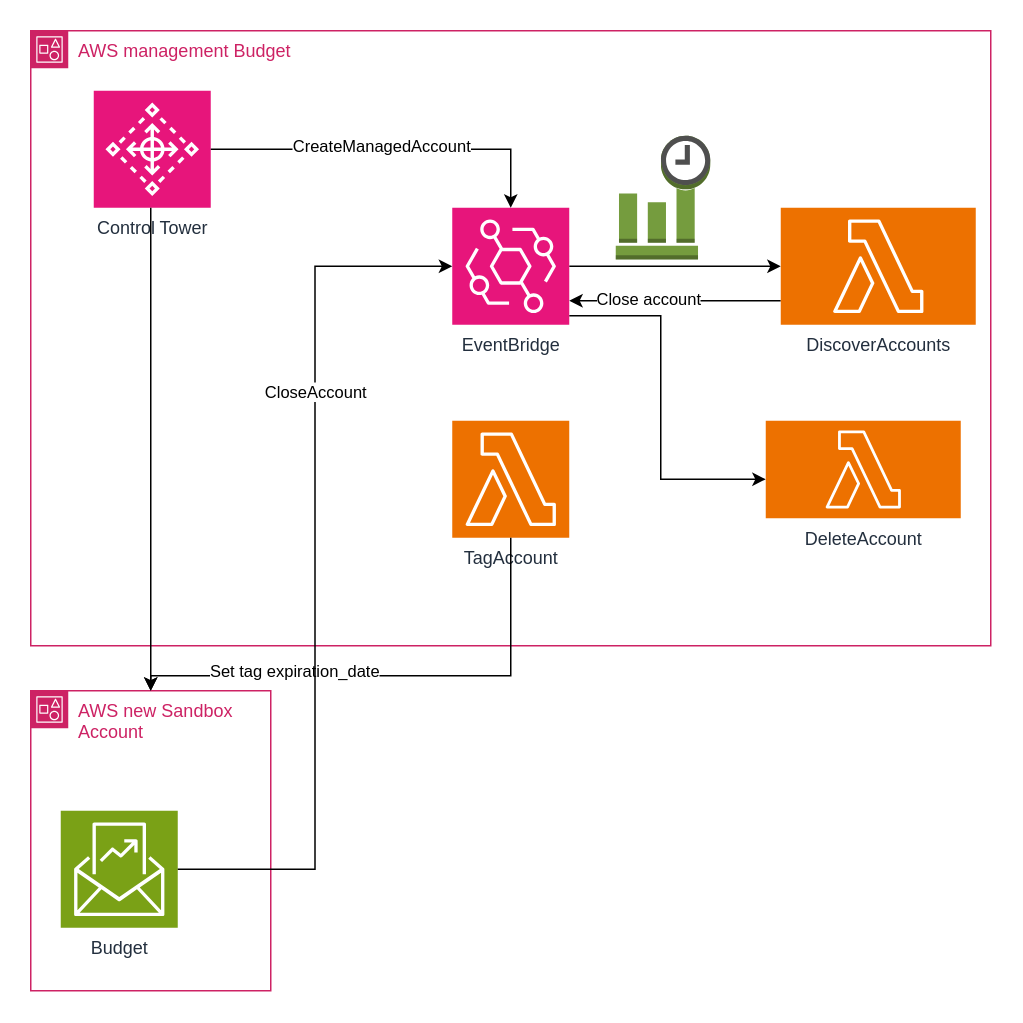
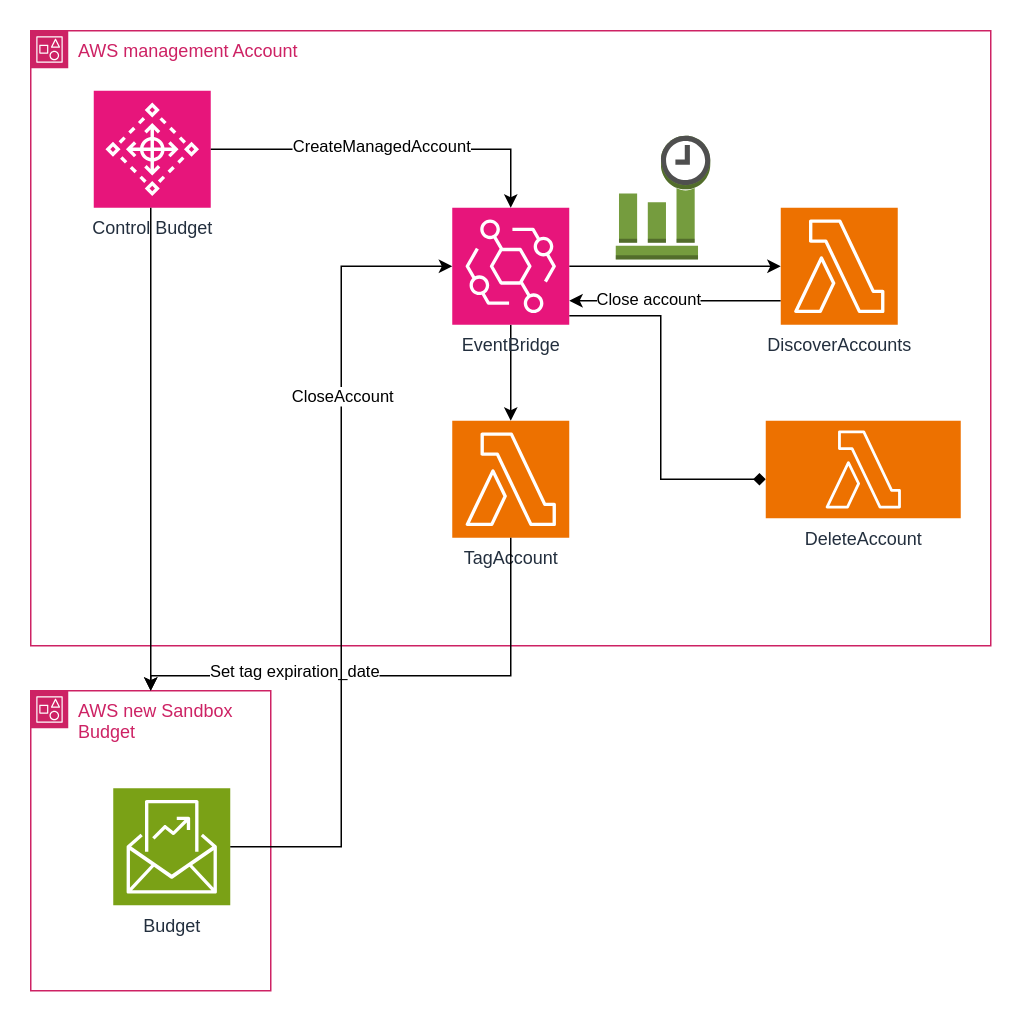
node "AWS management Budget": label "AWS management Budget" -> "AWS management Account"
node "Control Tower": label "Control Tower" -> "Control Budget"
node "DiscoverAccounts": size 195x117 -> 117x117
edge "EventBridge" -> "TagAccount": added
edge "EventBridge" -> "DeleteAccount": arrowhead classic -> diamond
node "AWS new Sandbox Account": label "AWS new Sandbox Account" -> "AWS new Sandbox Budget"
node "Budget": moved (119, 869) -> (172, 847)
